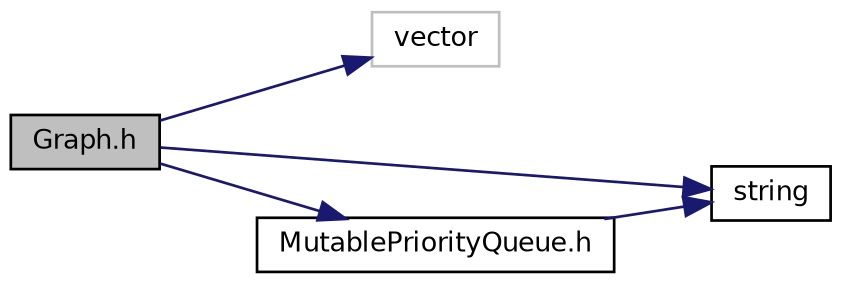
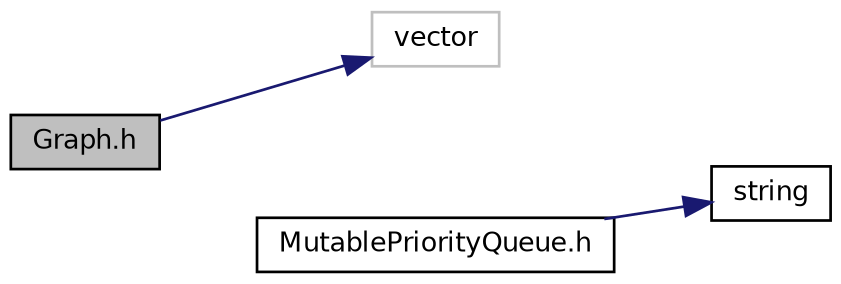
edge "Graph.h" -> "string": removed
edge "Graph.h" -> "MutablePriorityQueue.h": removed
